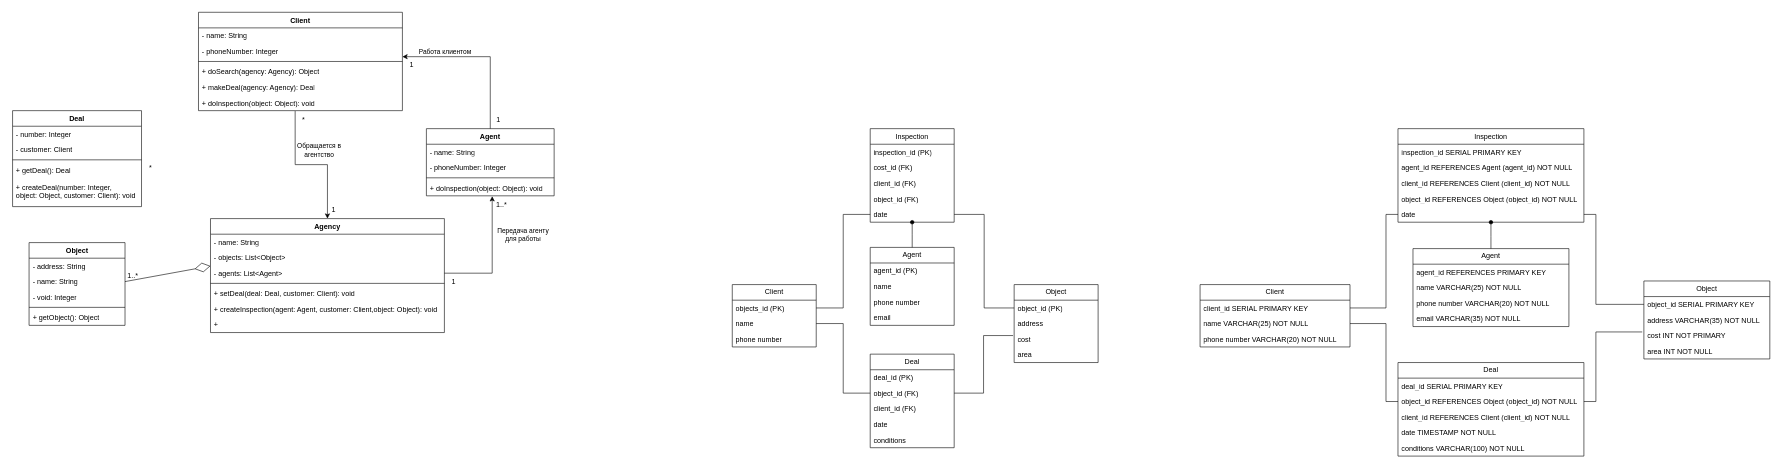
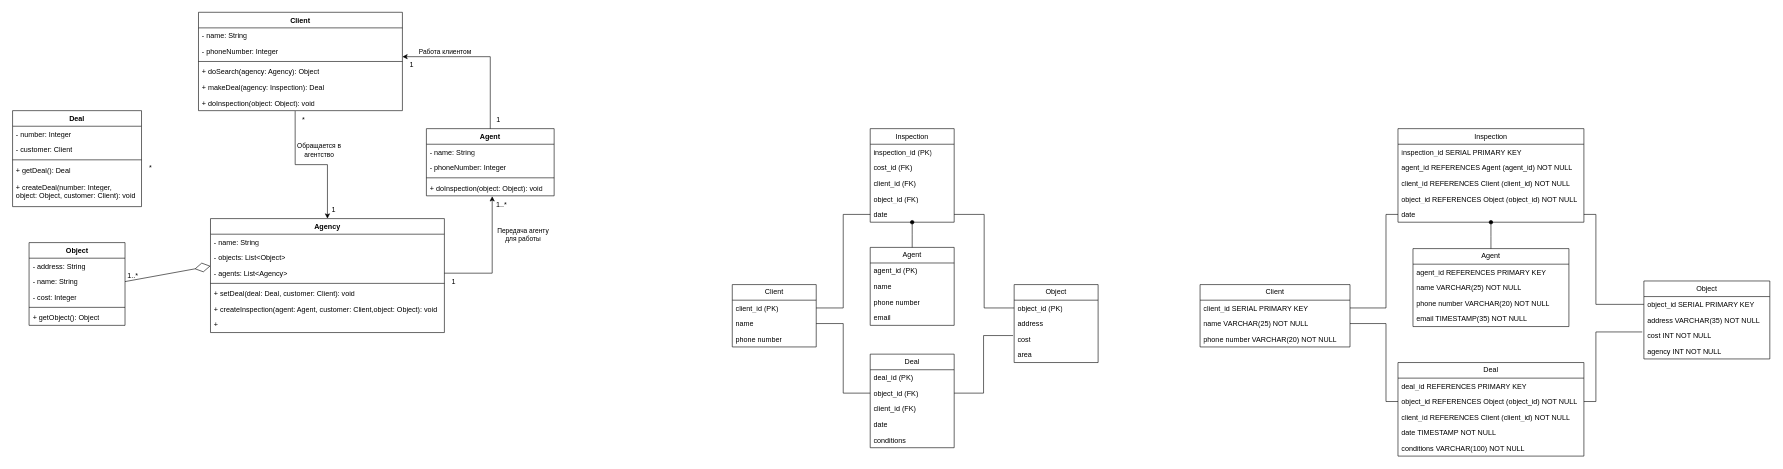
node "+ makeDeal(agency: Agency): Deal": label "+ makeDeal(agency: Agency): Deal" -> "+ makeDeal(agency: Inspection): Deal"
node "- agents: List<Agent>": label "- agents: List<Agent>" -> "- agents: List<Agency>"
node "- void: Integer": label "- void: Integer" -> "- cost: Integer"
node "objects_id (PK)": label "objects_id (PK)" -> "client_id (PK)"
node "email VARCHAR(35) NOT NULL": label "email VARCHAR(35) NOT NULL" -> "email TIMESTAMP(35) NOT NULL"
node "cost INT NOT PRIMARY": label "cost INT NOT PRIMARY" -> "cost INT NOT NULL"
node "area INT NOT NULL": label "area INT NOT NULL" -> "agency INT NOT NULL"
node "deal_id SERIAL PRIMARY KEY": label "deal_id SERIAL PRIMARY KEY" -> "deal_id REFERENCES PRIMARY KEY"
